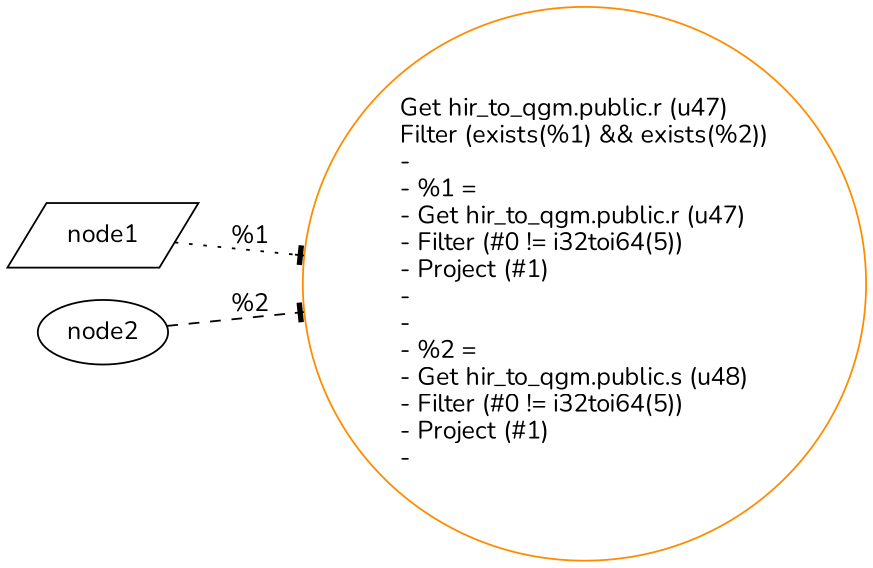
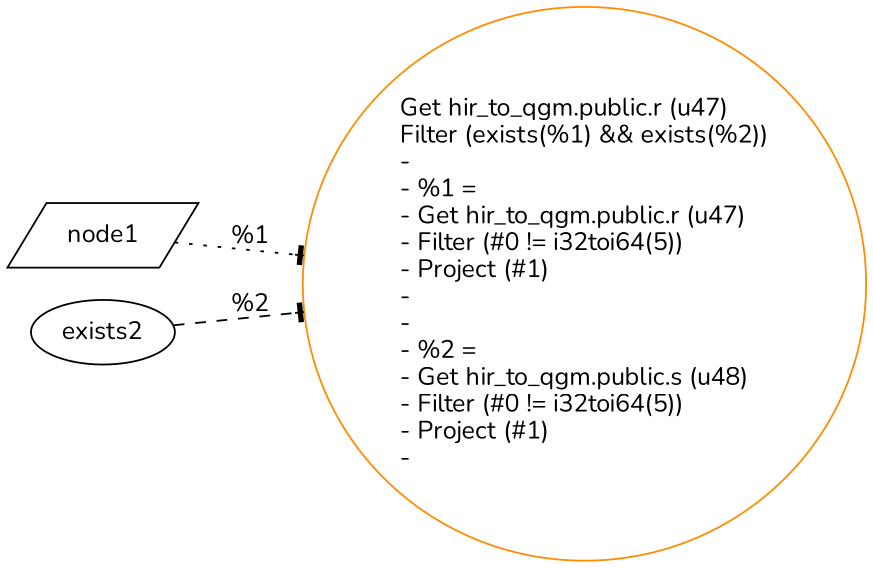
node "node2": label "node2" -> "exists2"
